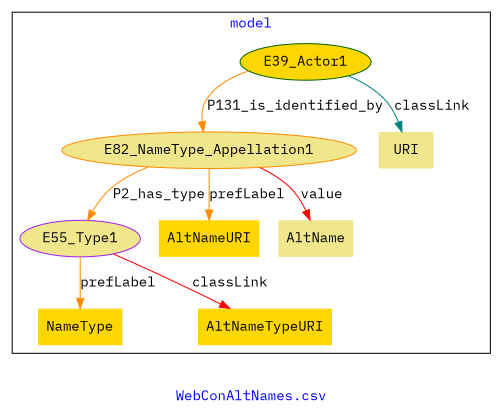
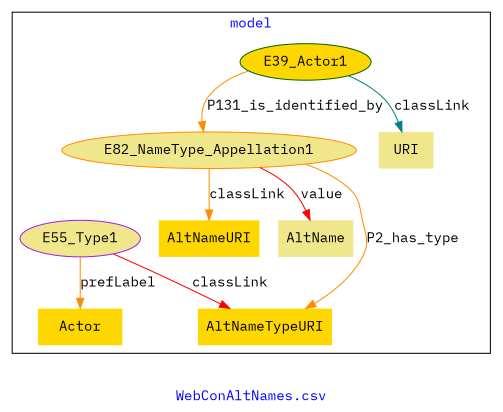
edge "E82_NameType_Appellation1" -> "E55_Type1": now "E82_NameType_Appellation1" -> "AltNameTypeURI"
edge "E82_NameType_Appellation1" -> "AltNameURI": label "prefLabel" -> "classLink"
node "NameType": label "NameType" -> "Actor"
